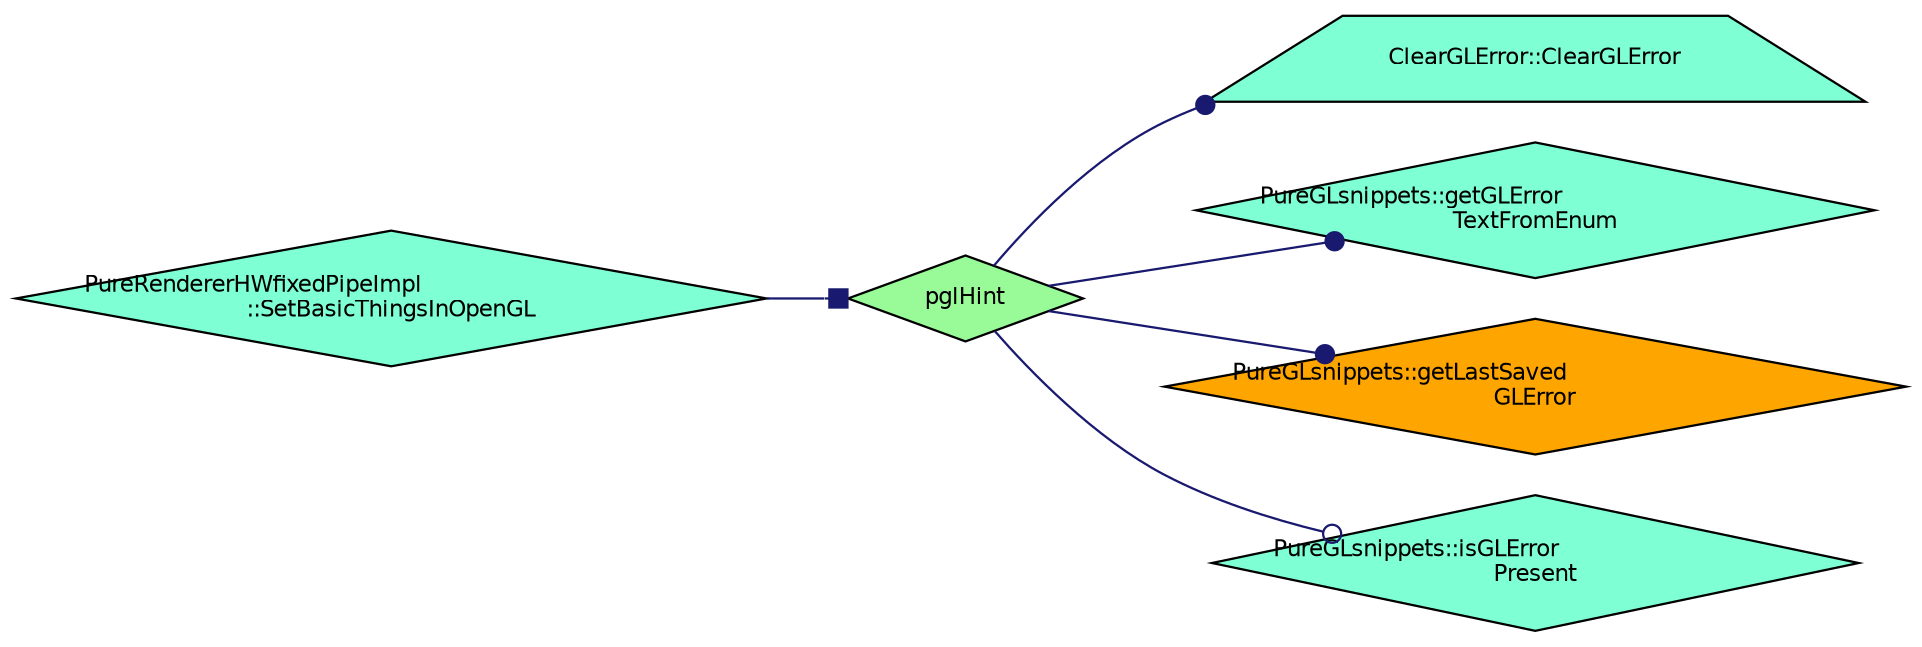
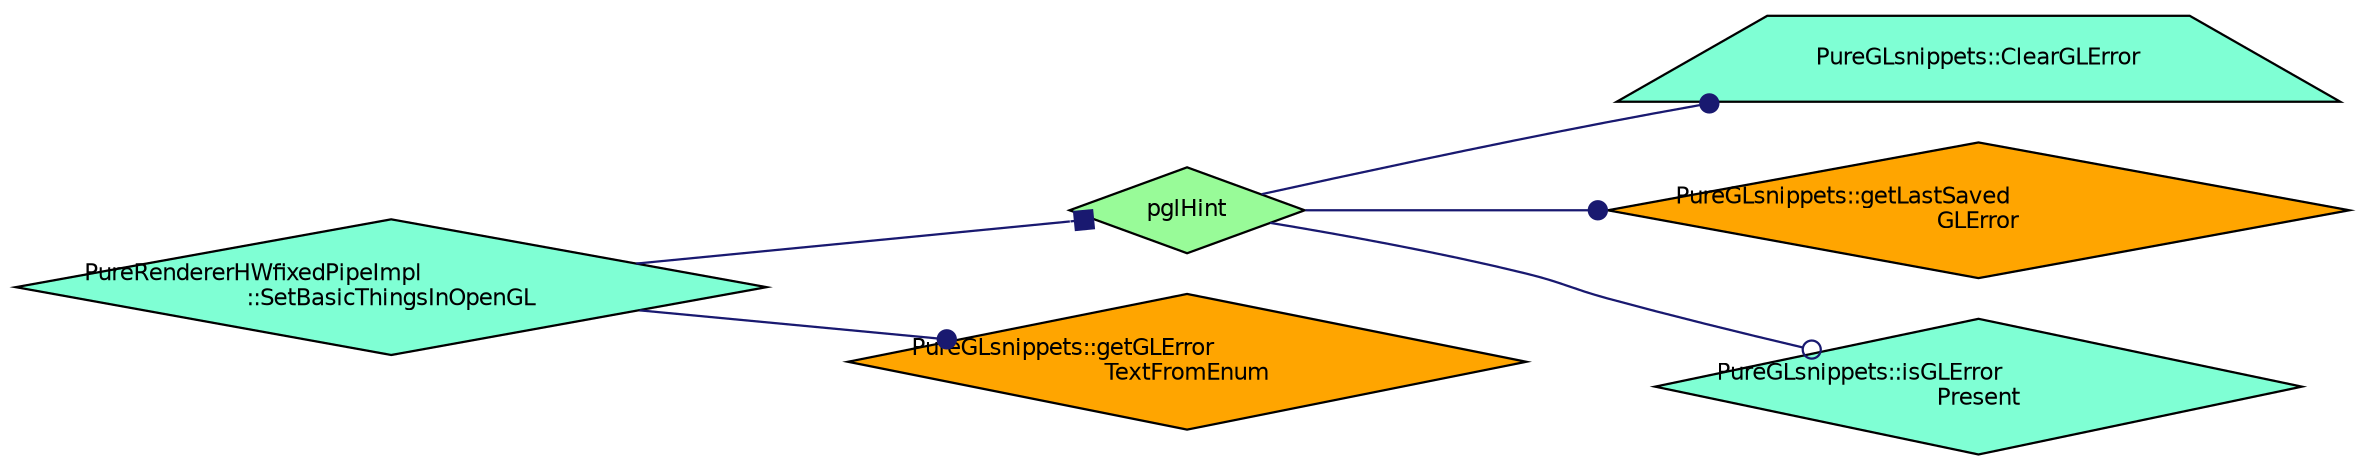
node "ClearGLError::ClearGLError": label "ClearGLError::ClearGLError" -> "PureGLsnippets::ClearGLError"
node "PureGLsnippets::getGLError TextFromEnum": fillcolor aquamarine -> orange
edge "pglHint" -> "PureGLsnippets::getGLError TextFromEnum": now "PureRendererHWfixedPipeImpl ::SetBasicThingsInOpenGL" -> "PureGLsnippets::getGLError TextFromEnum"
